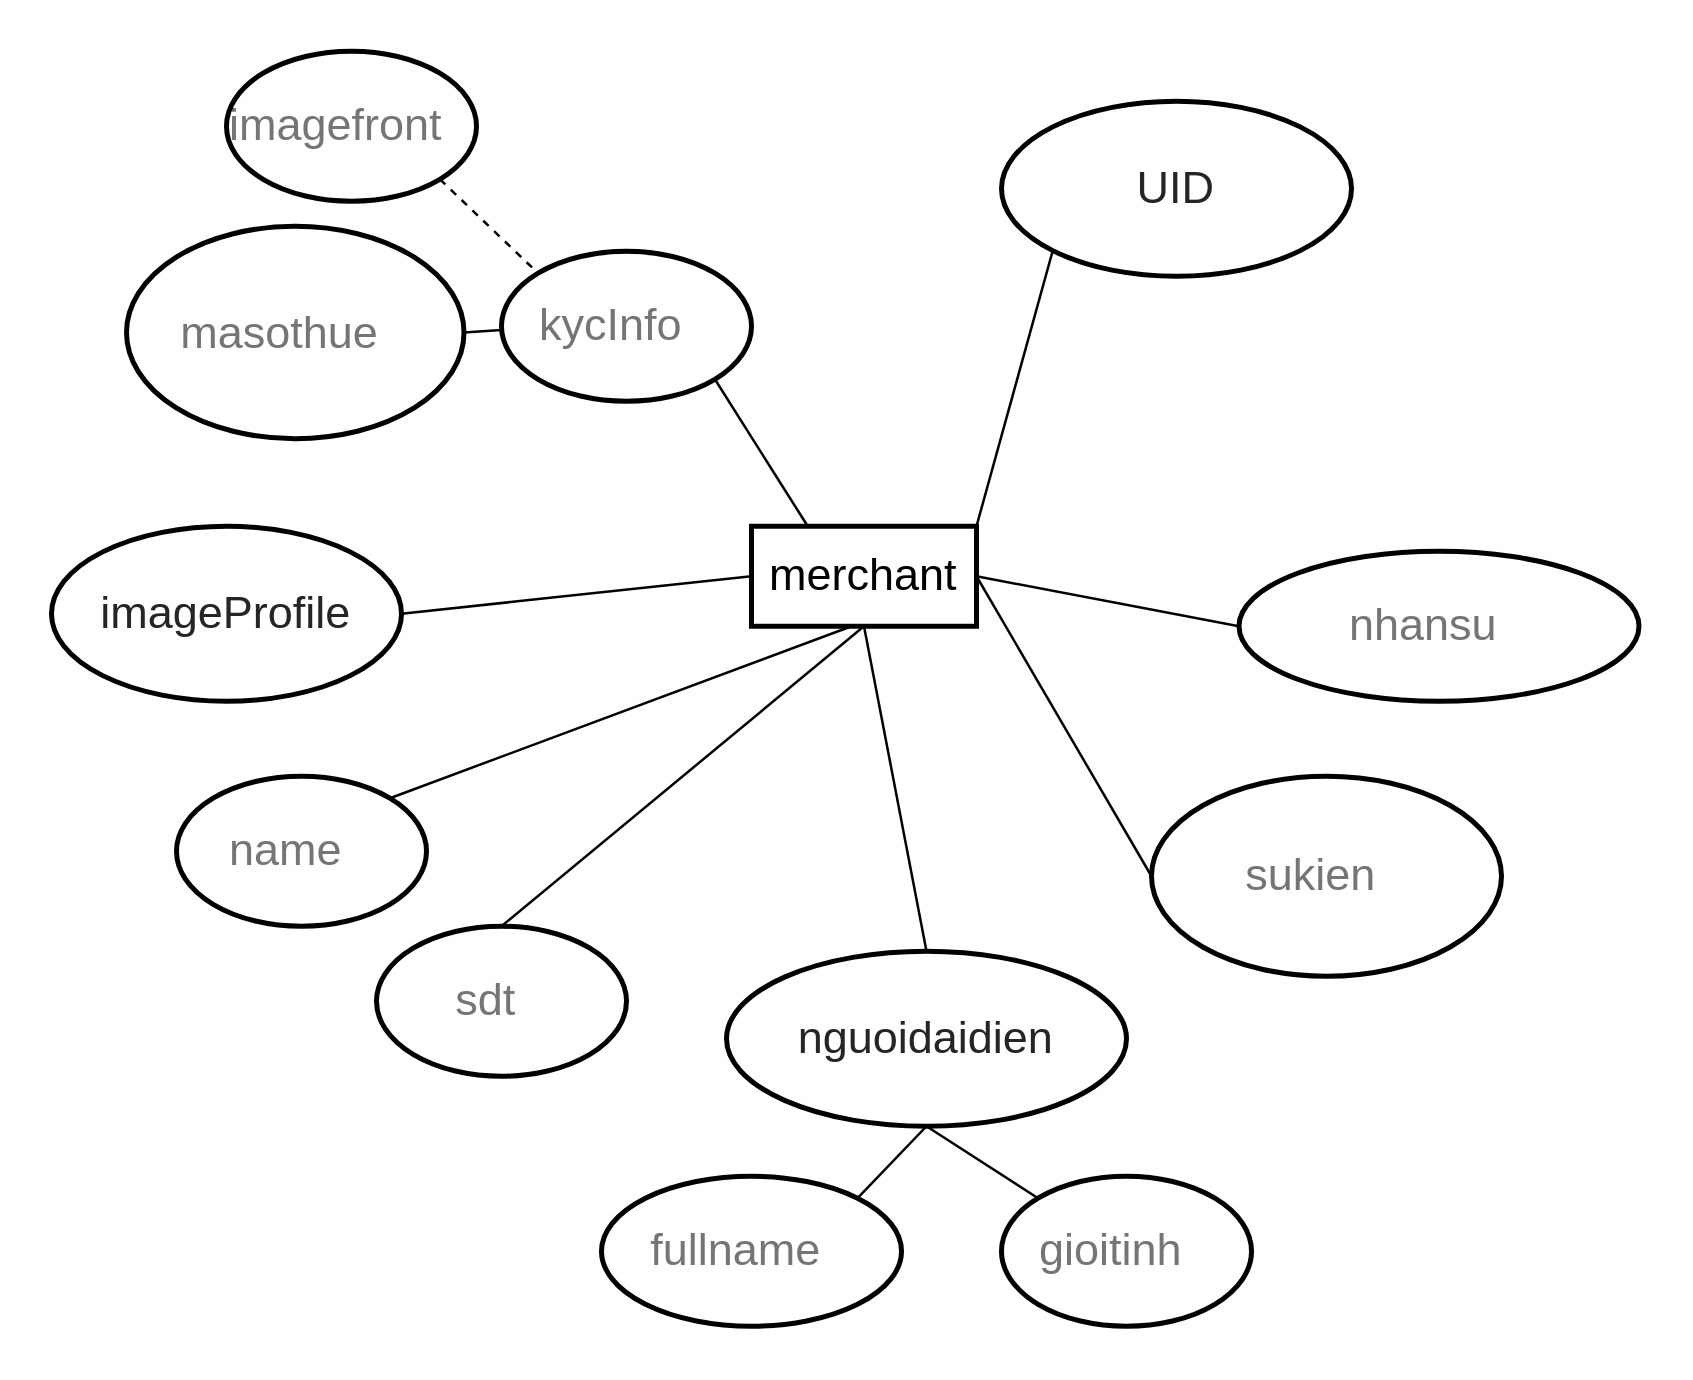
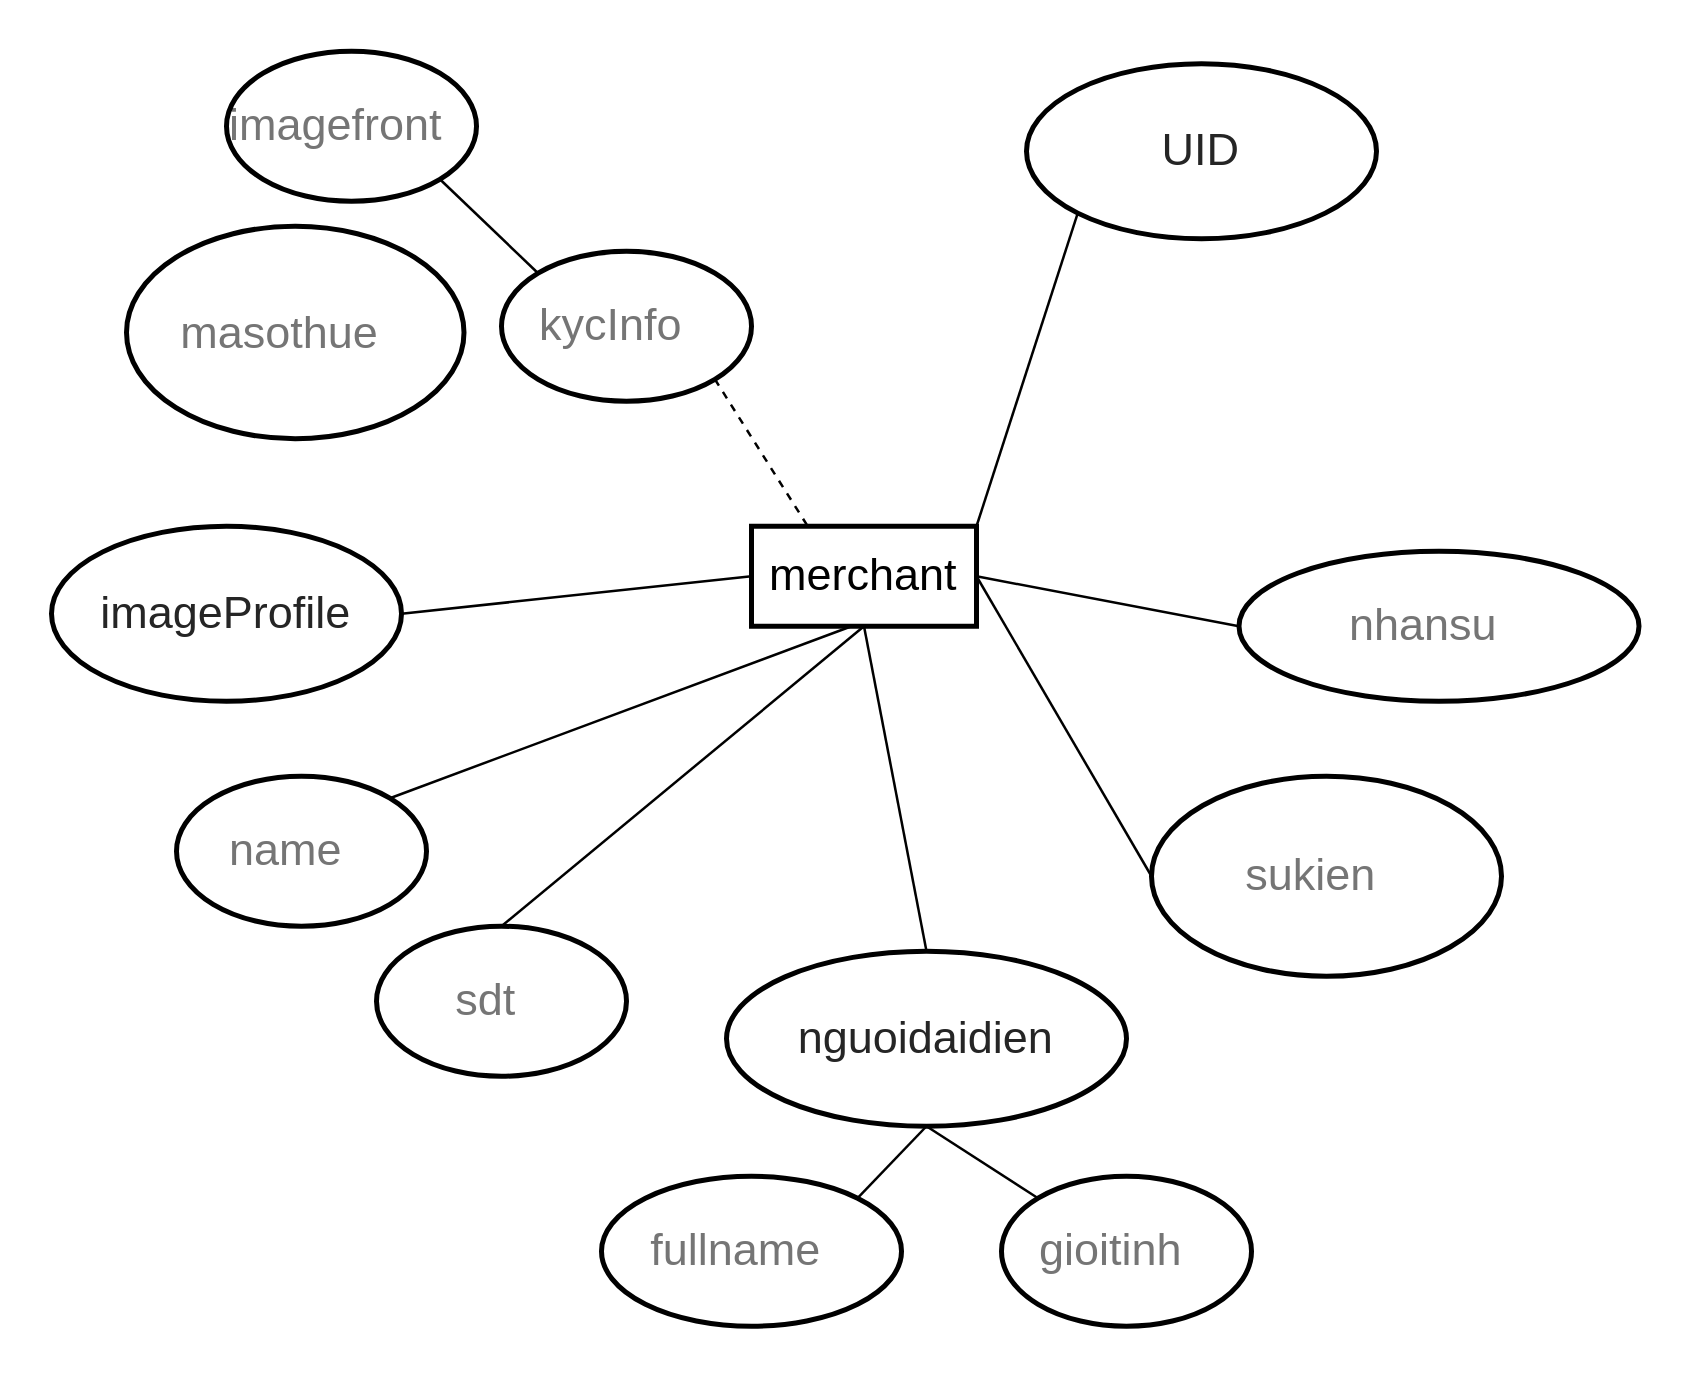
node "UID": moved (1176, 189) -> (1201, 151)
edge "imagefront" -- "kycInfo": style dashed -> solid
edge "kycInfo" -- "masothue": removed
edge "kycInfo" -- "merchant": style solid -> dashed
